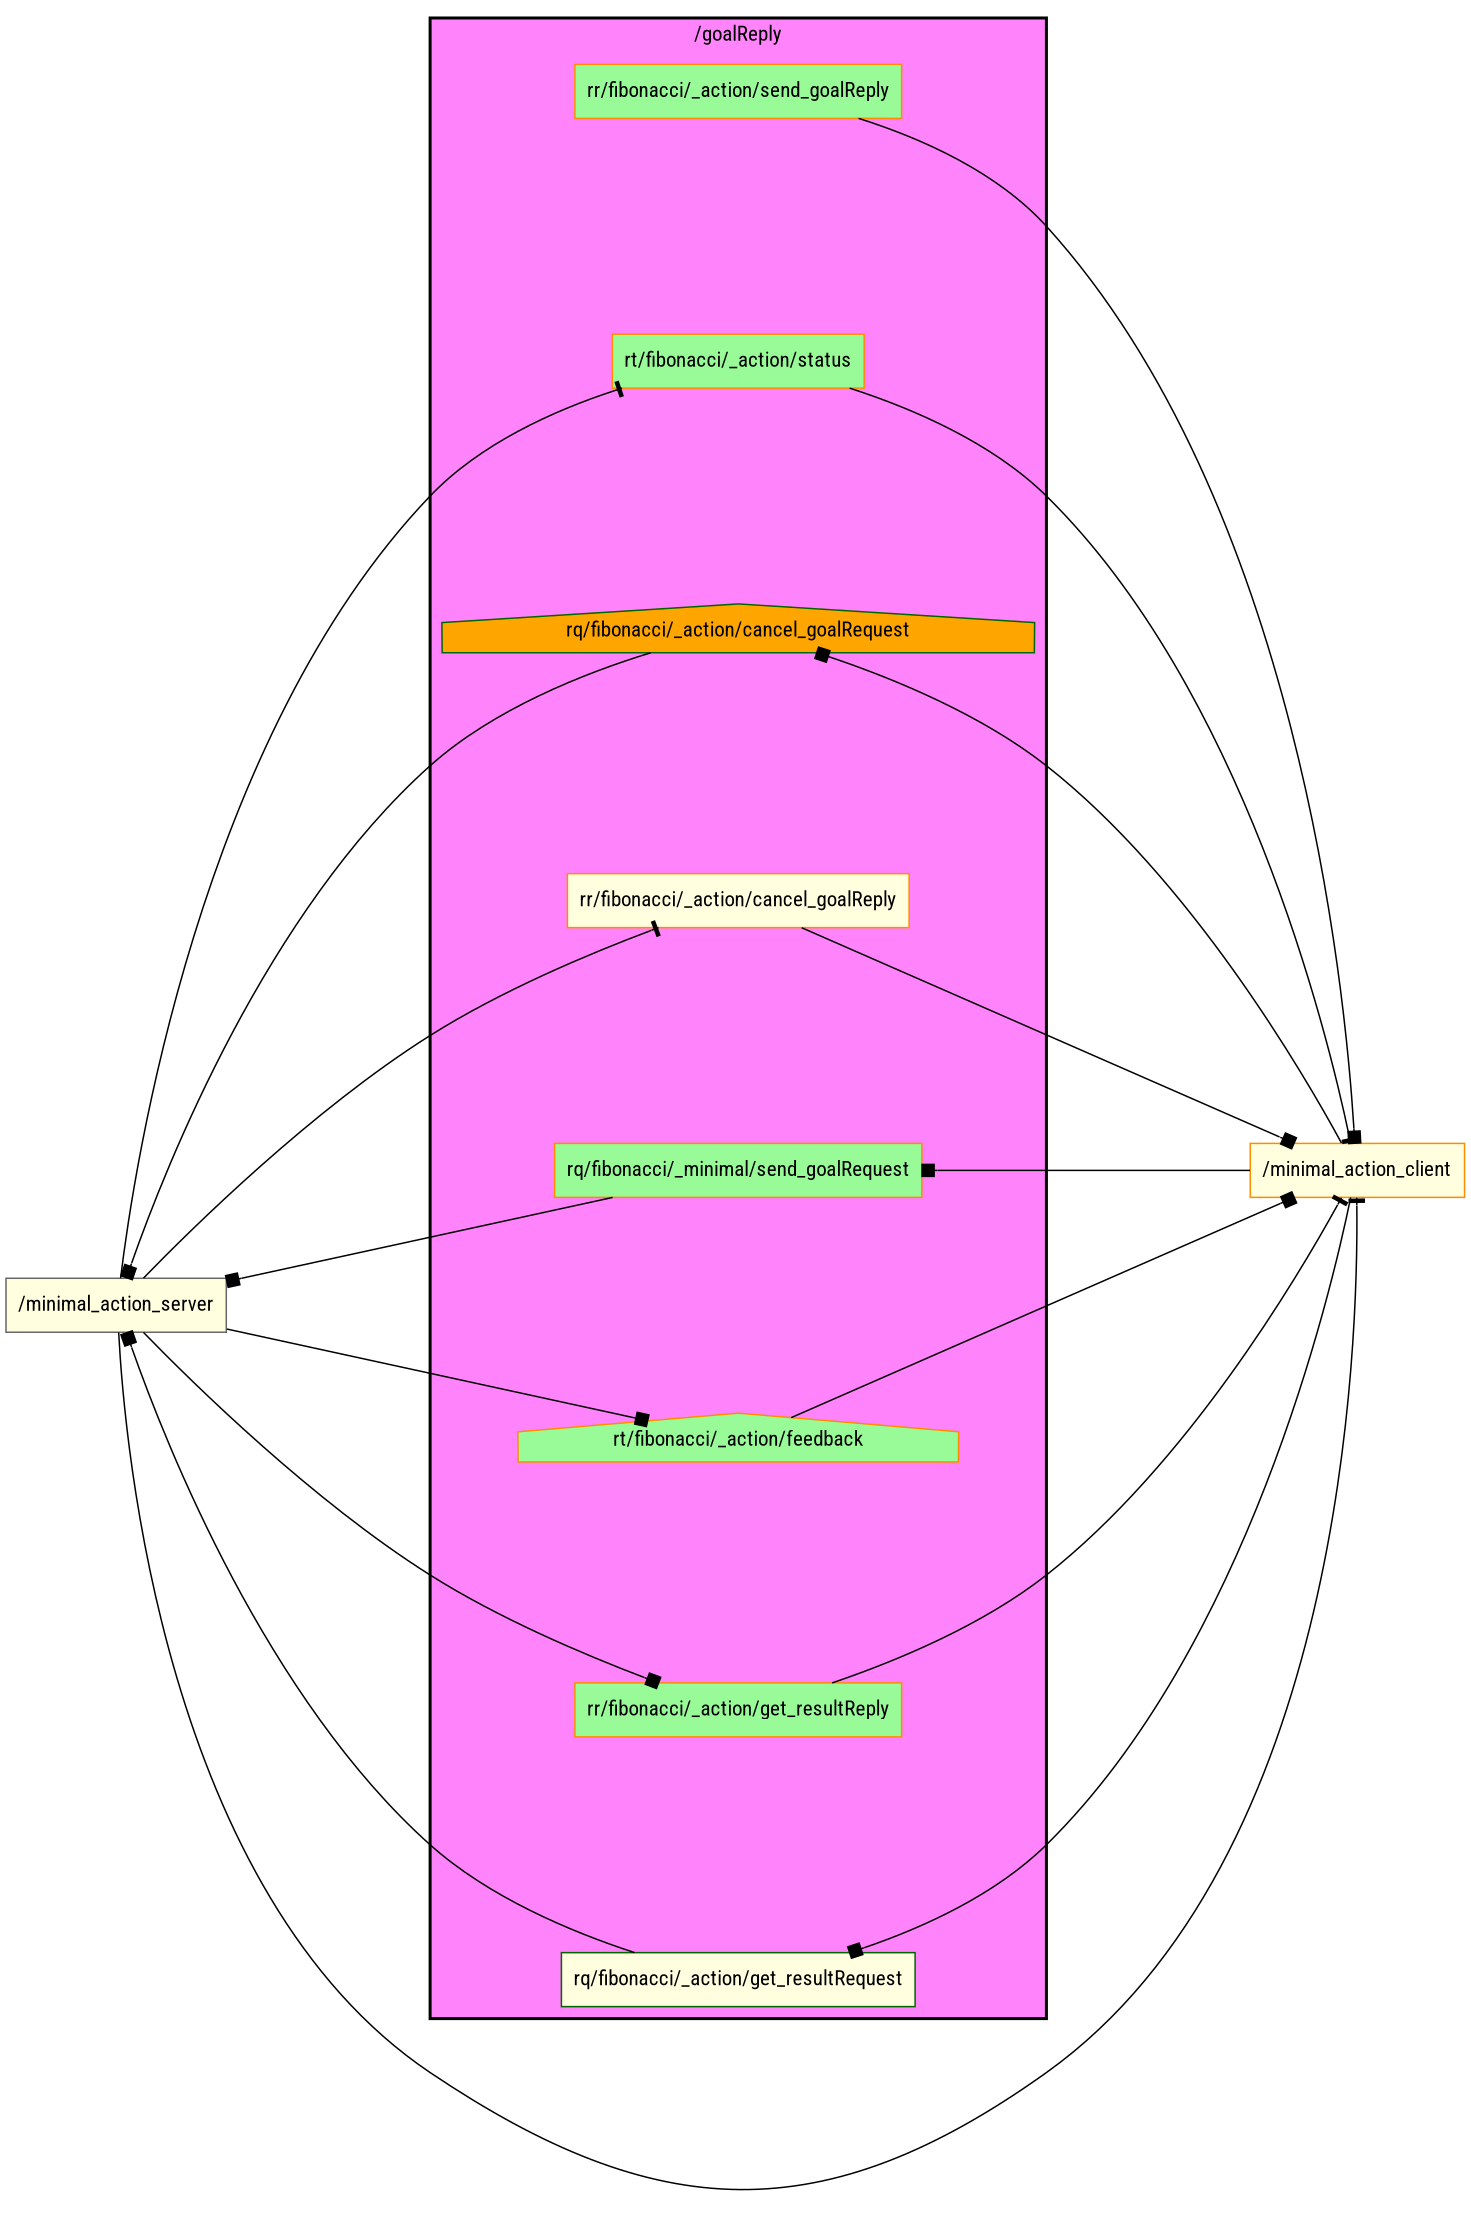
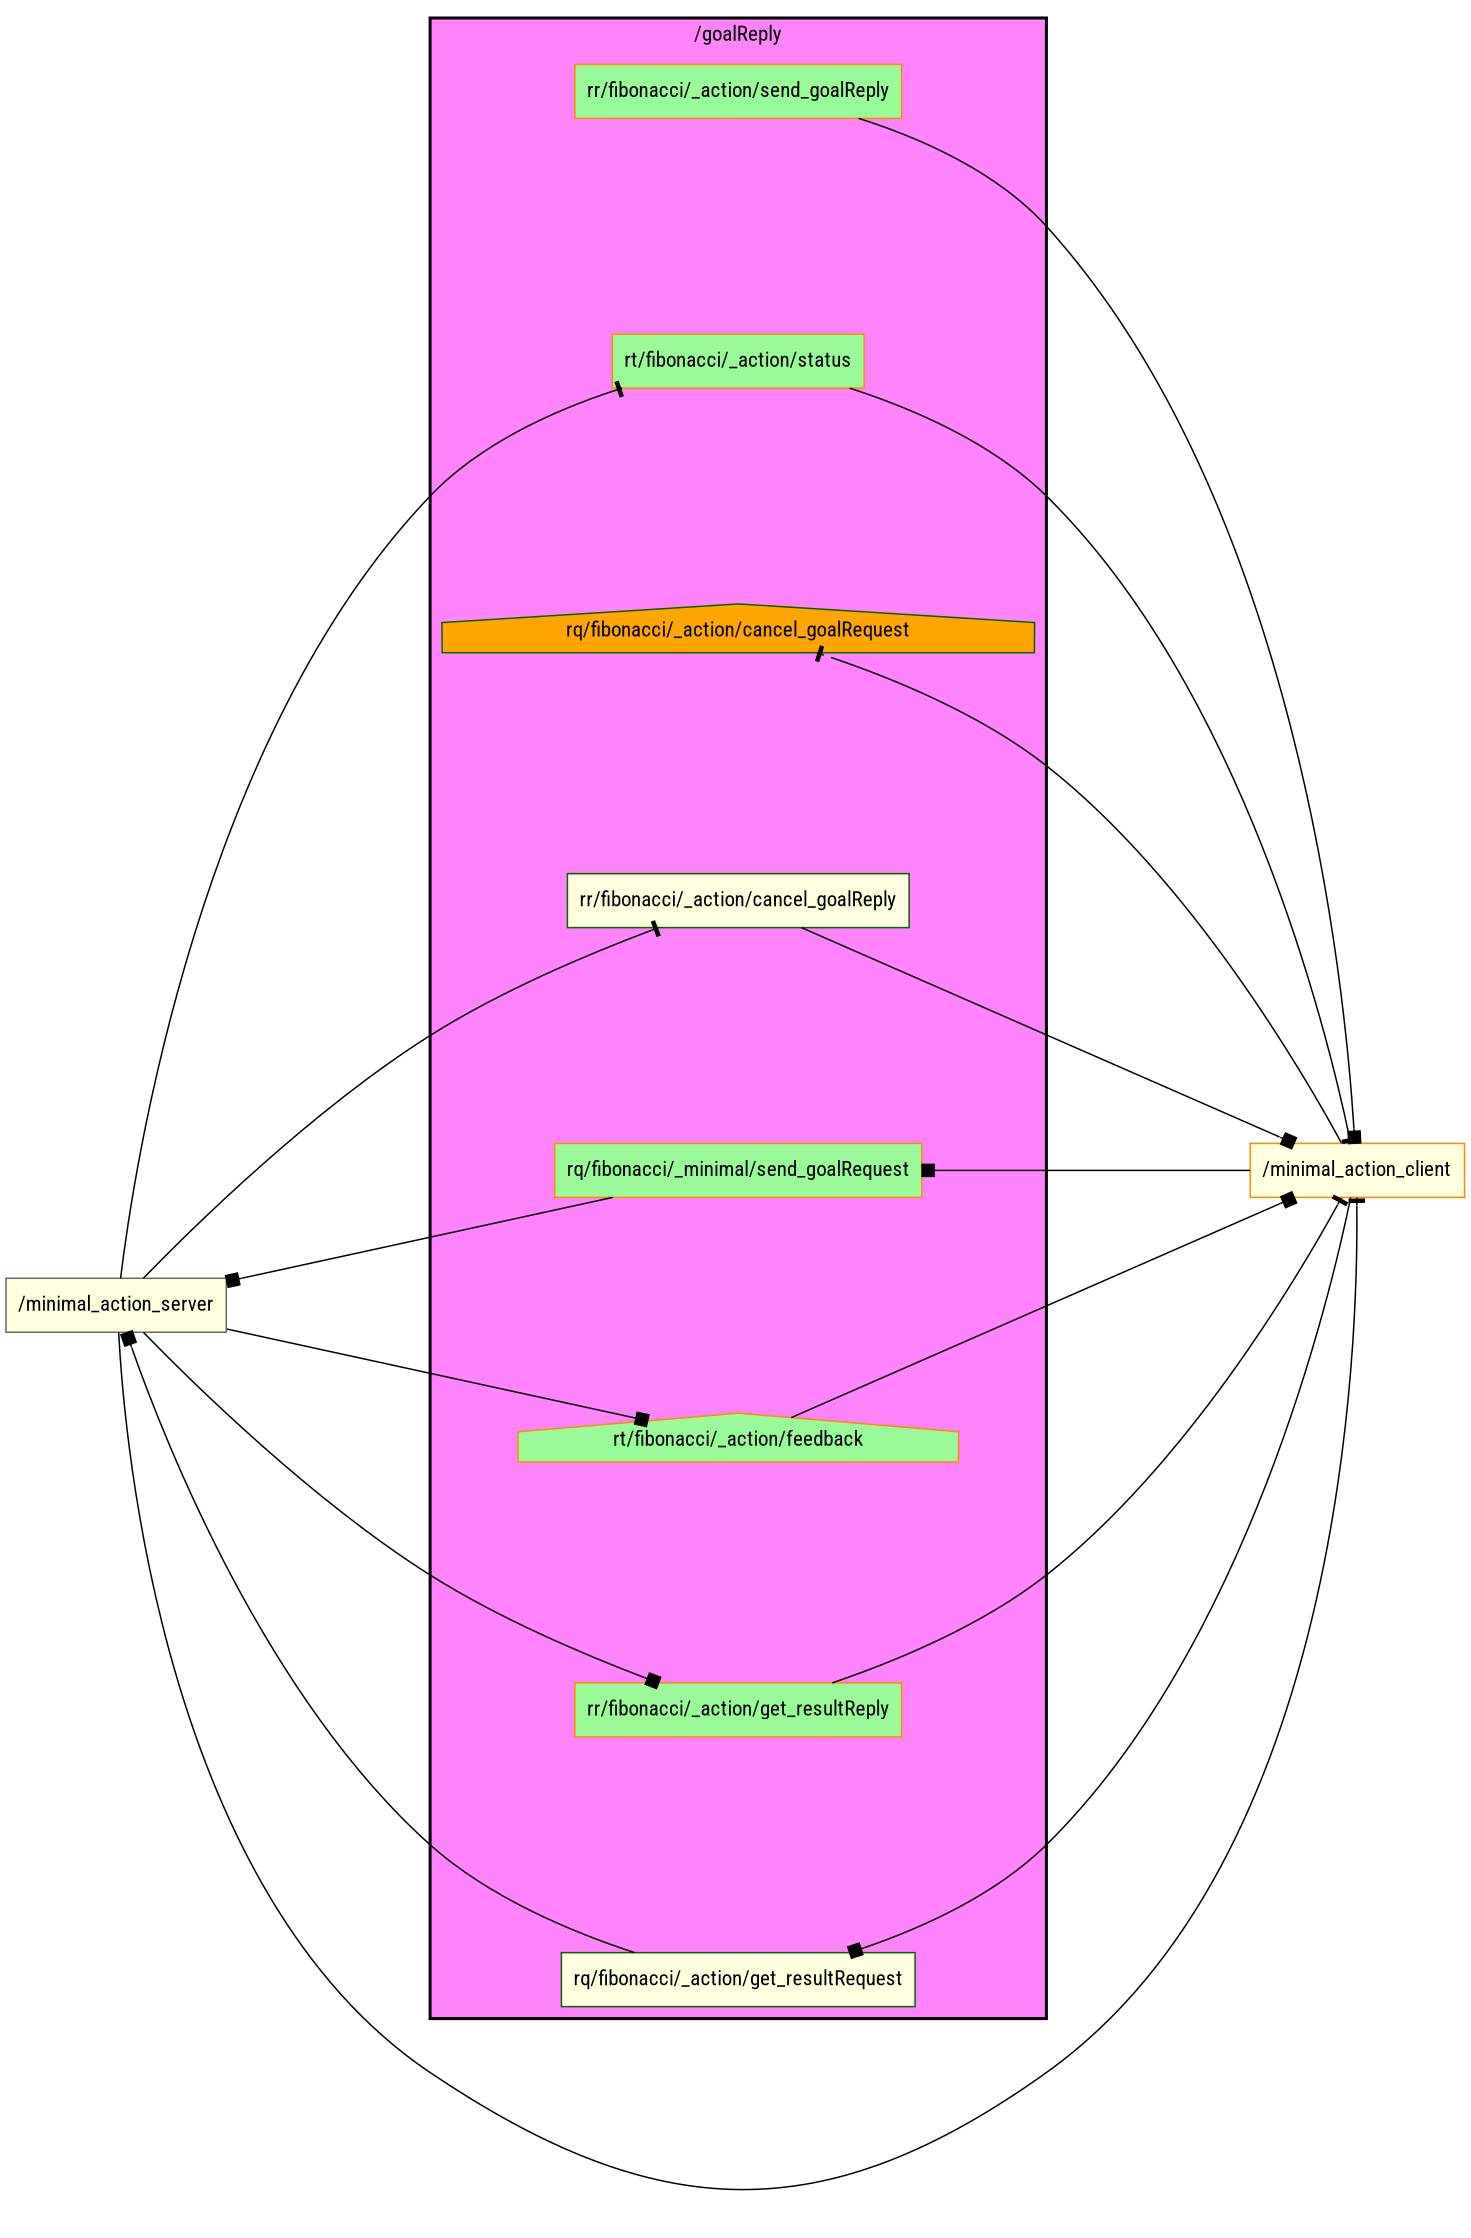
edge "/minimal_action_client" -> "rq/fibonacci/_action/cancel_goalRequest": arrowhead box -> tee
edge "rq/fibonacci/_action/cancel_goalRequest" -> "/minimal_action_server": removed
node "rr/fibonacci/_action/cancel_goalReply": color darkorange -> darkgreen
